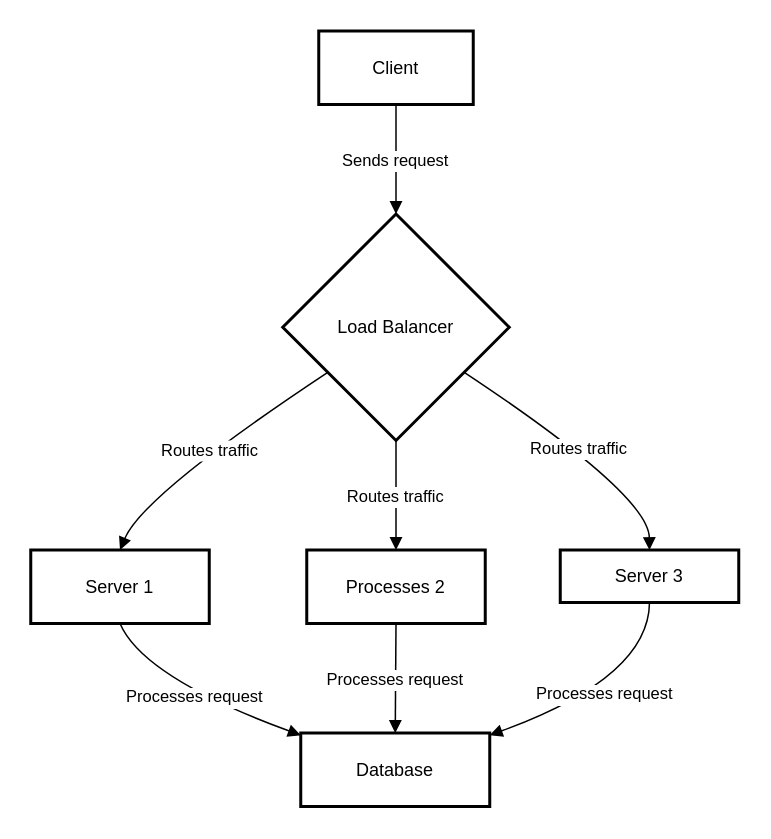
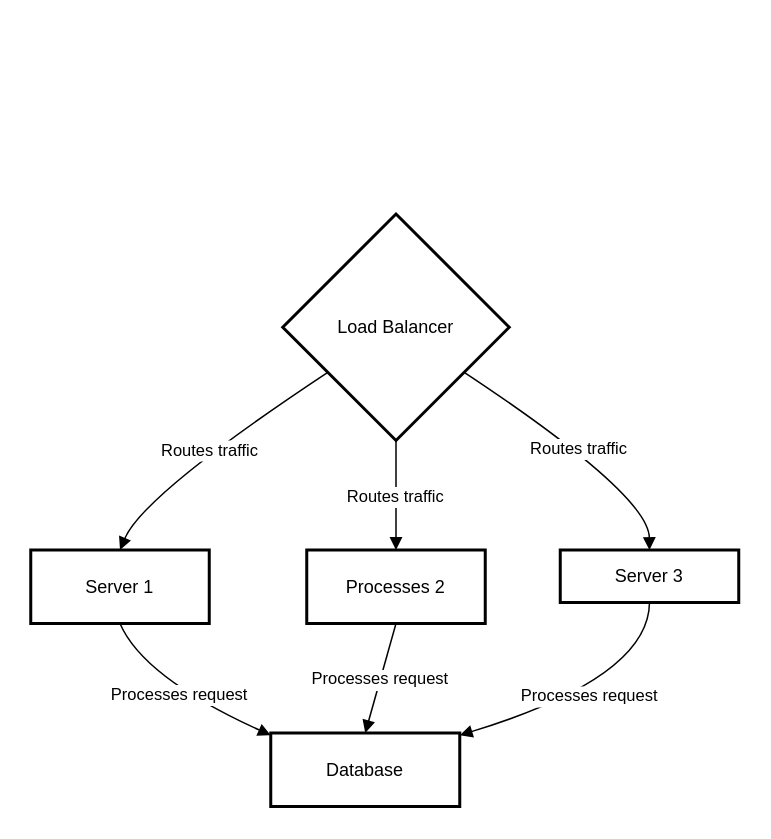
node "Client": removed
edge "Client" -> "Load Balancer": removed, label "Sends request"
node "Database": moved (395, 770) -> (365, 770)
